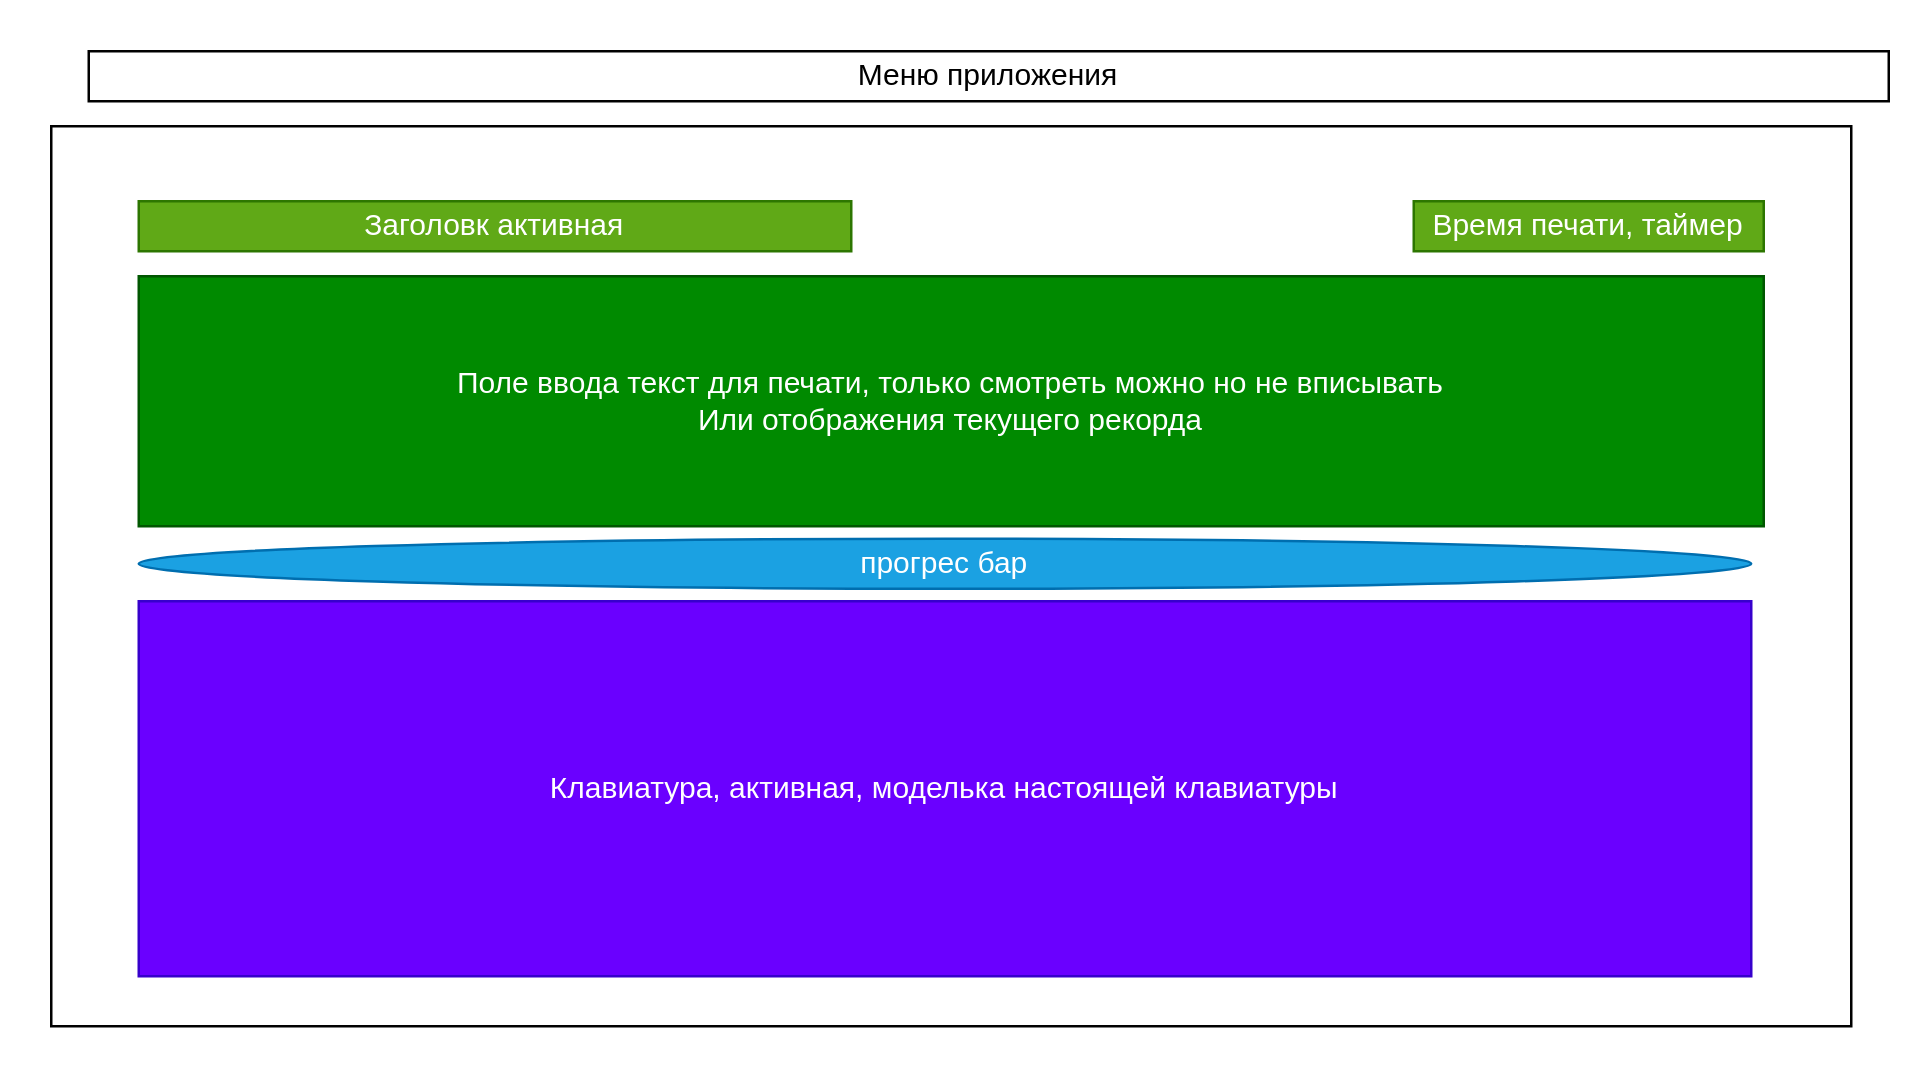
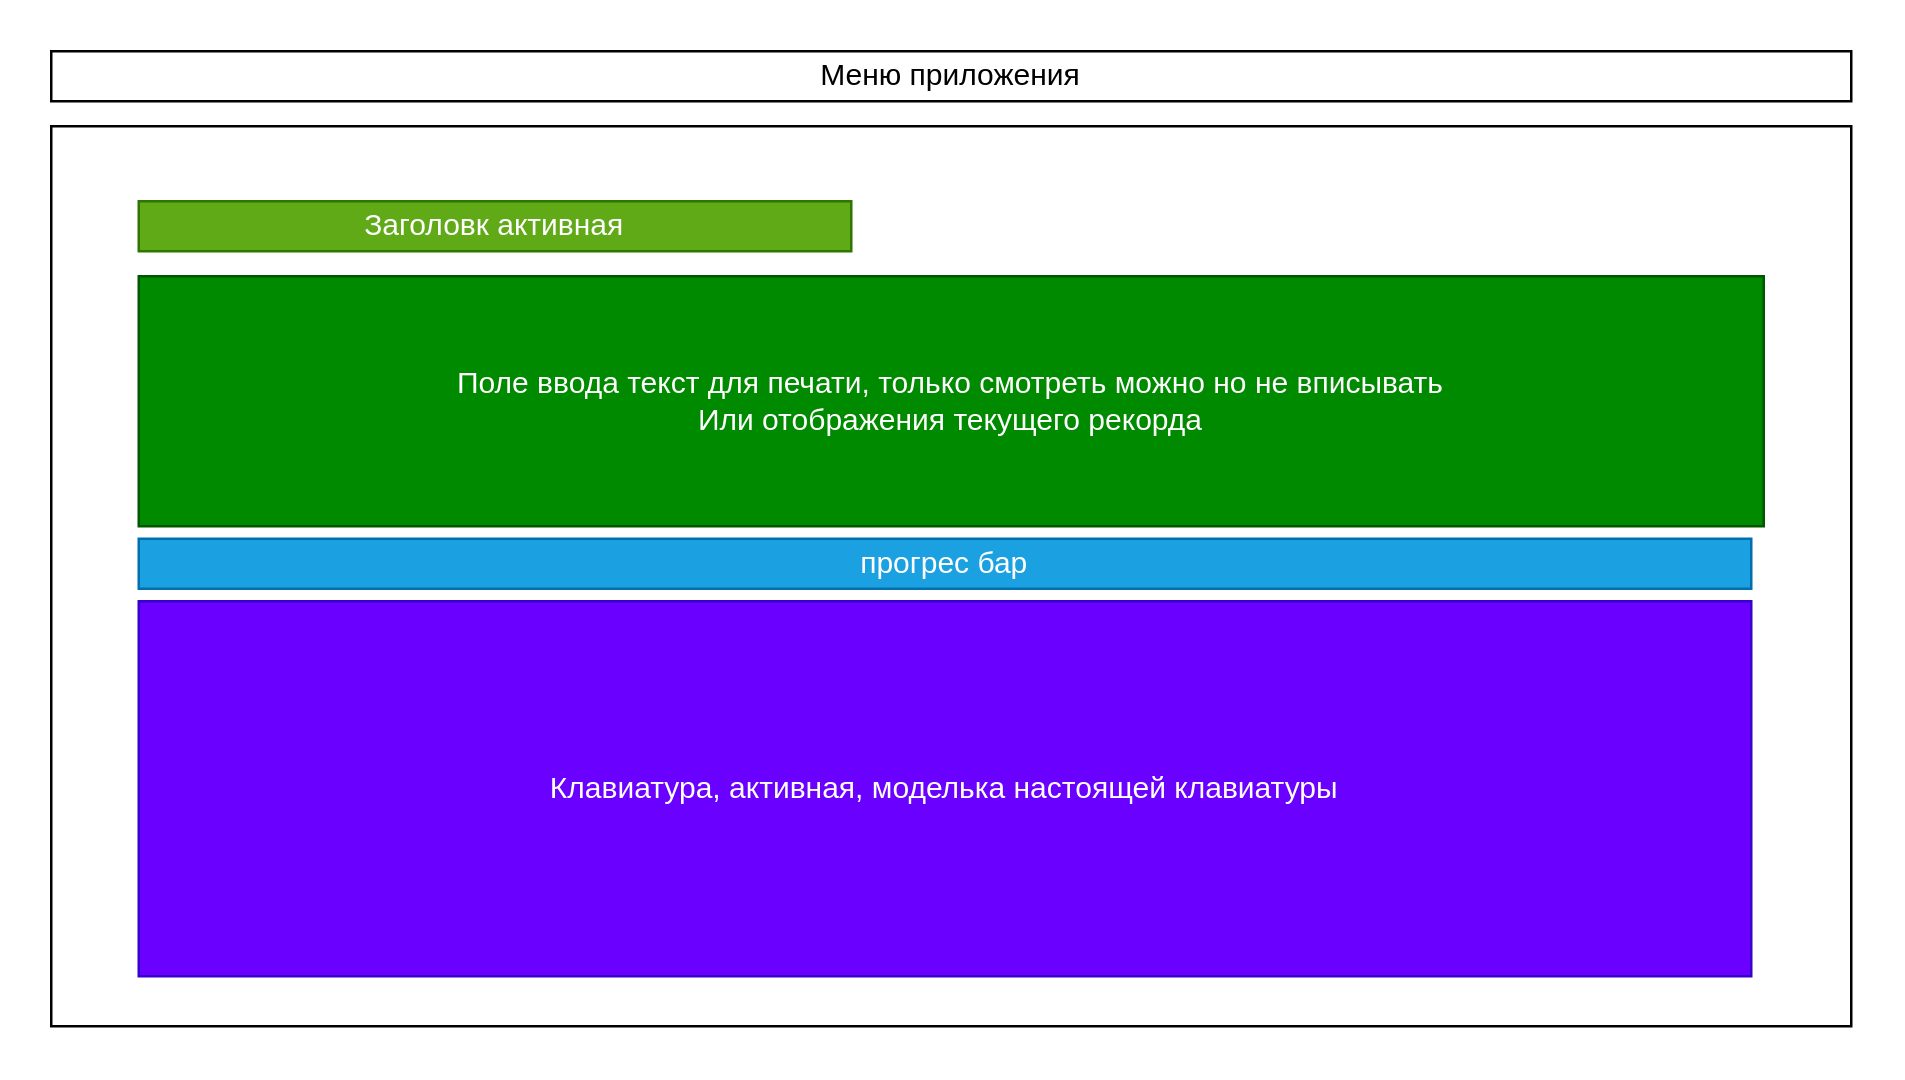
node "Меню приложения": moved (989, 76) -> (951, 76)
node "Время печати, таймер": removed
node "прогрес бар": shape ellipse -> rectangle
